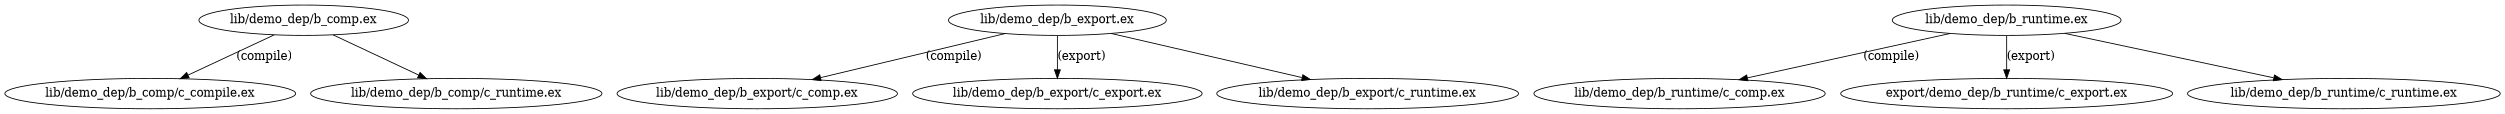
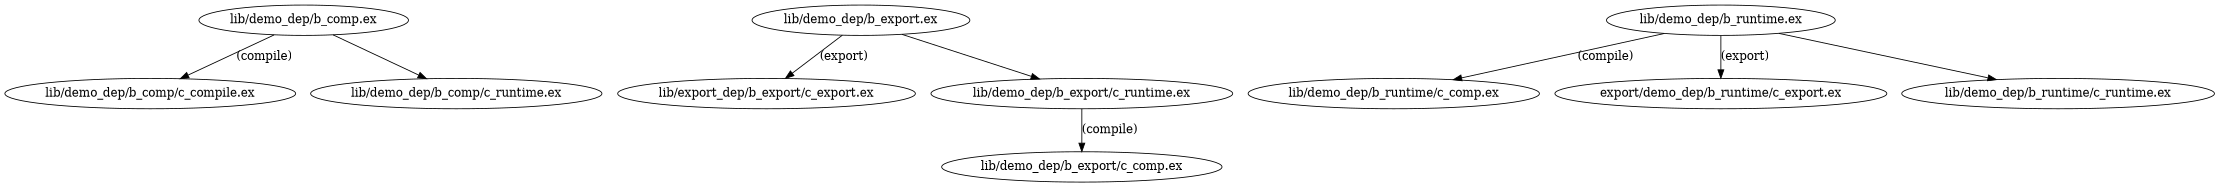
edge "lib/demo_dep/b_export.ex" -> "lib/demo_dep/b_export/c_comp.ex": now "lib/demo_dep/b_export/c_runtime.ex" -> "lib/demo_dep/b_export/c_comp.ex"
node "lib/demo_dep/b_export/c_export.ex": label "lib/demo_dep/b_export/c_export.ex" -> "lib/export_dep/b_export/c_export.ex"
